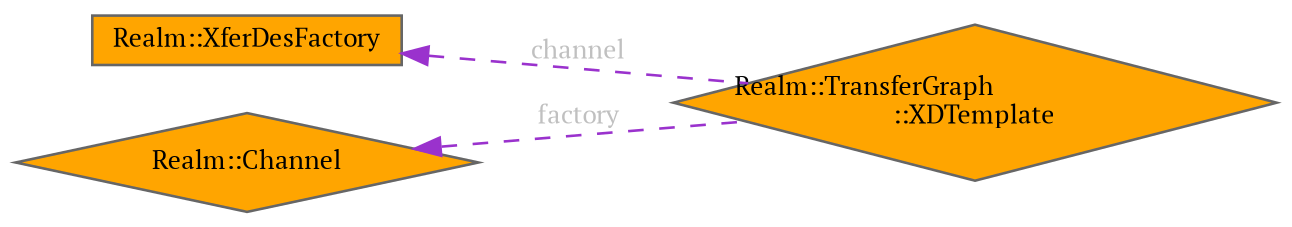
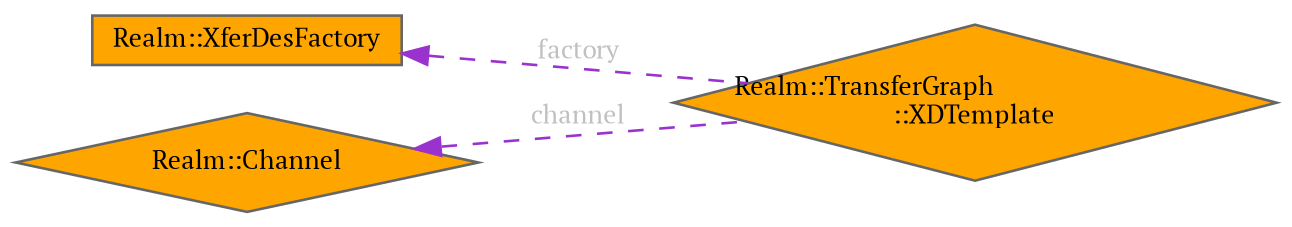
edge "Realm::TransferGraph ::XDTemplate" -> "Realm::XferDesFactory": label " channel" -> " factory"
edge "Realm::TransferGraph ::XDTemplate" -> "Realm::Channel": label " factory" -> " channel"
